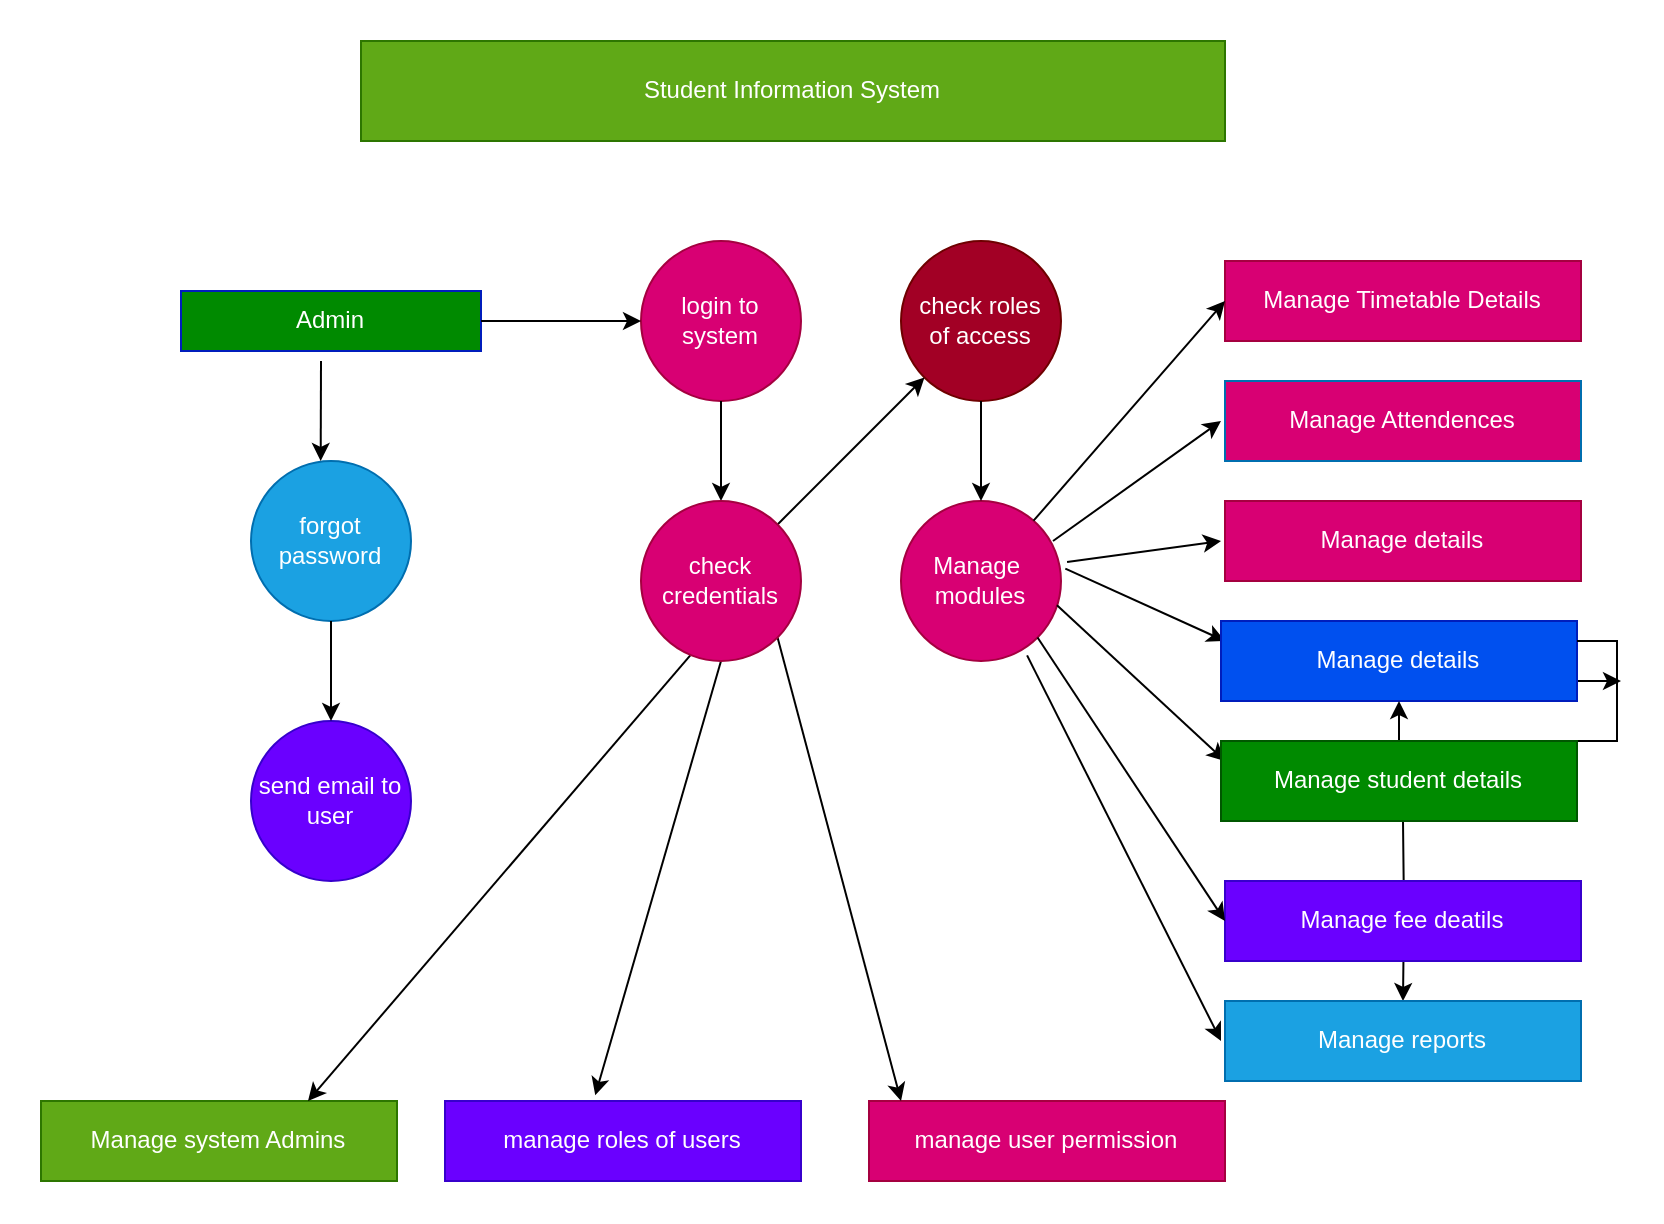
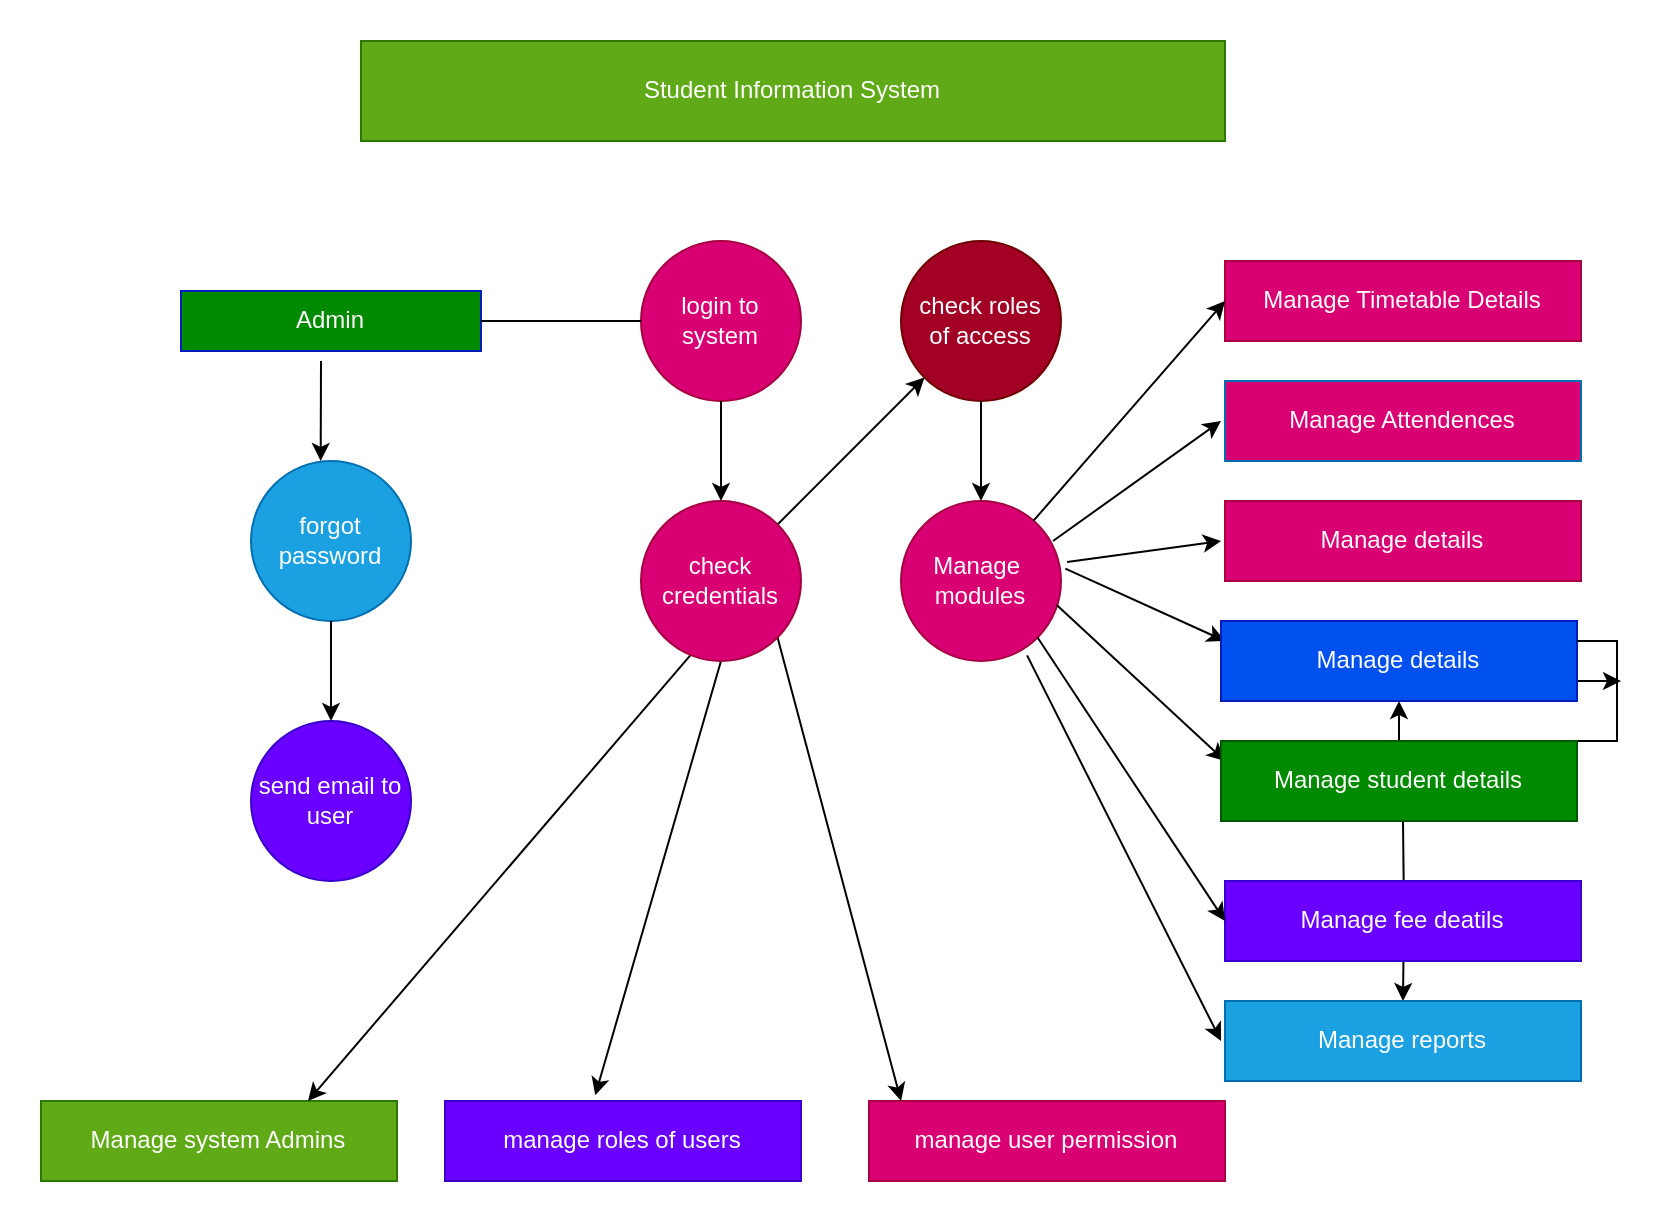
edge "Admin" -> "login to system": arrowhead classic -> none
